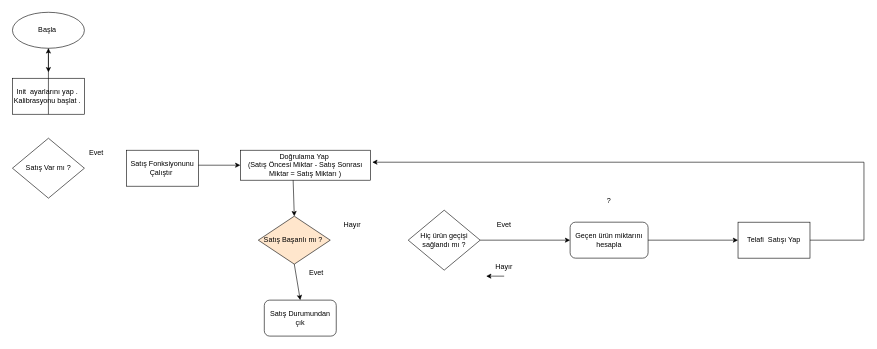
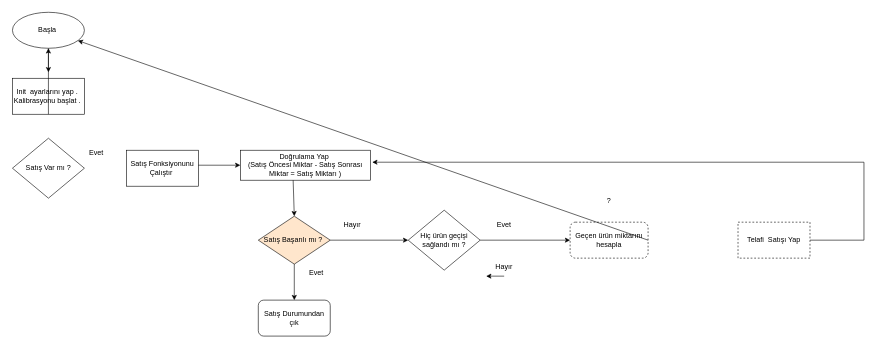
edge "Satış Başarılı mı ?" -> "Hiç ürün geçişi sağlandı mı ?": added
node "Geçen ürün miktarını hesapla": style solid -> dashed
edge "Geçen ürün miktarını hesapla" -> "Telafi Satışı Yap": now "Geçen ürün miktarını hesapla" -> "Başla"
node "Telafi Satışı Yap": style solid -> dashed
node "Satış Durumundan çık": moved (300, 318) -> (294, 318)
